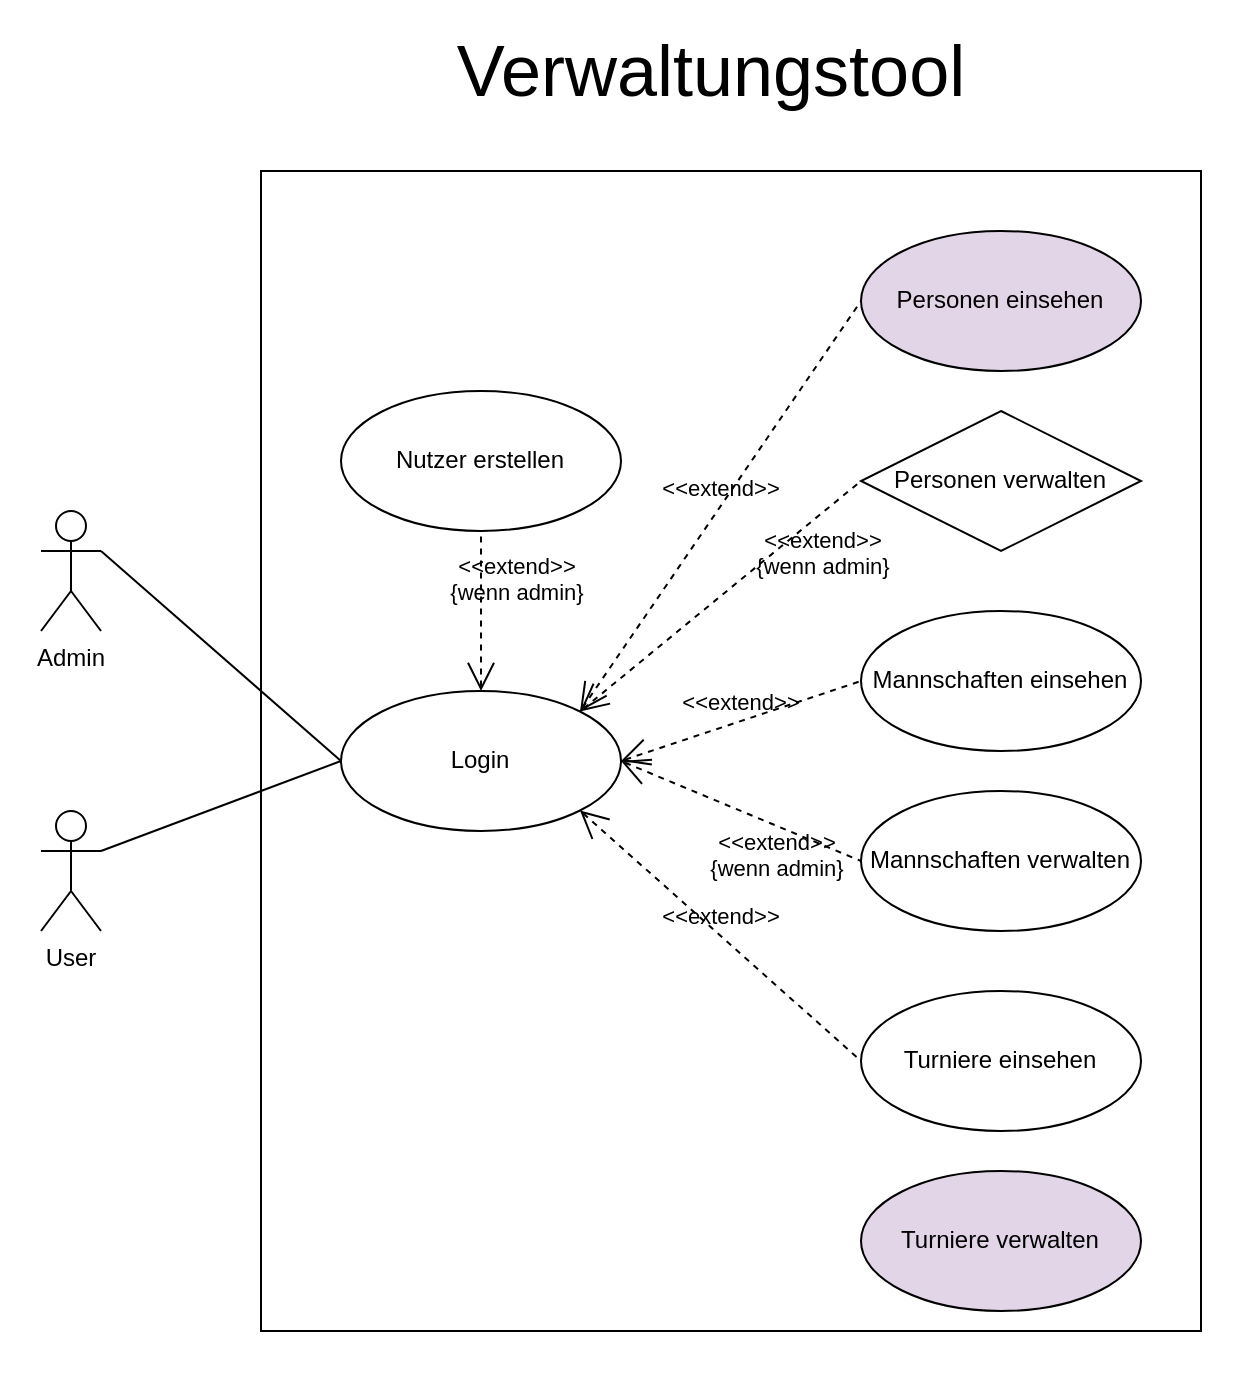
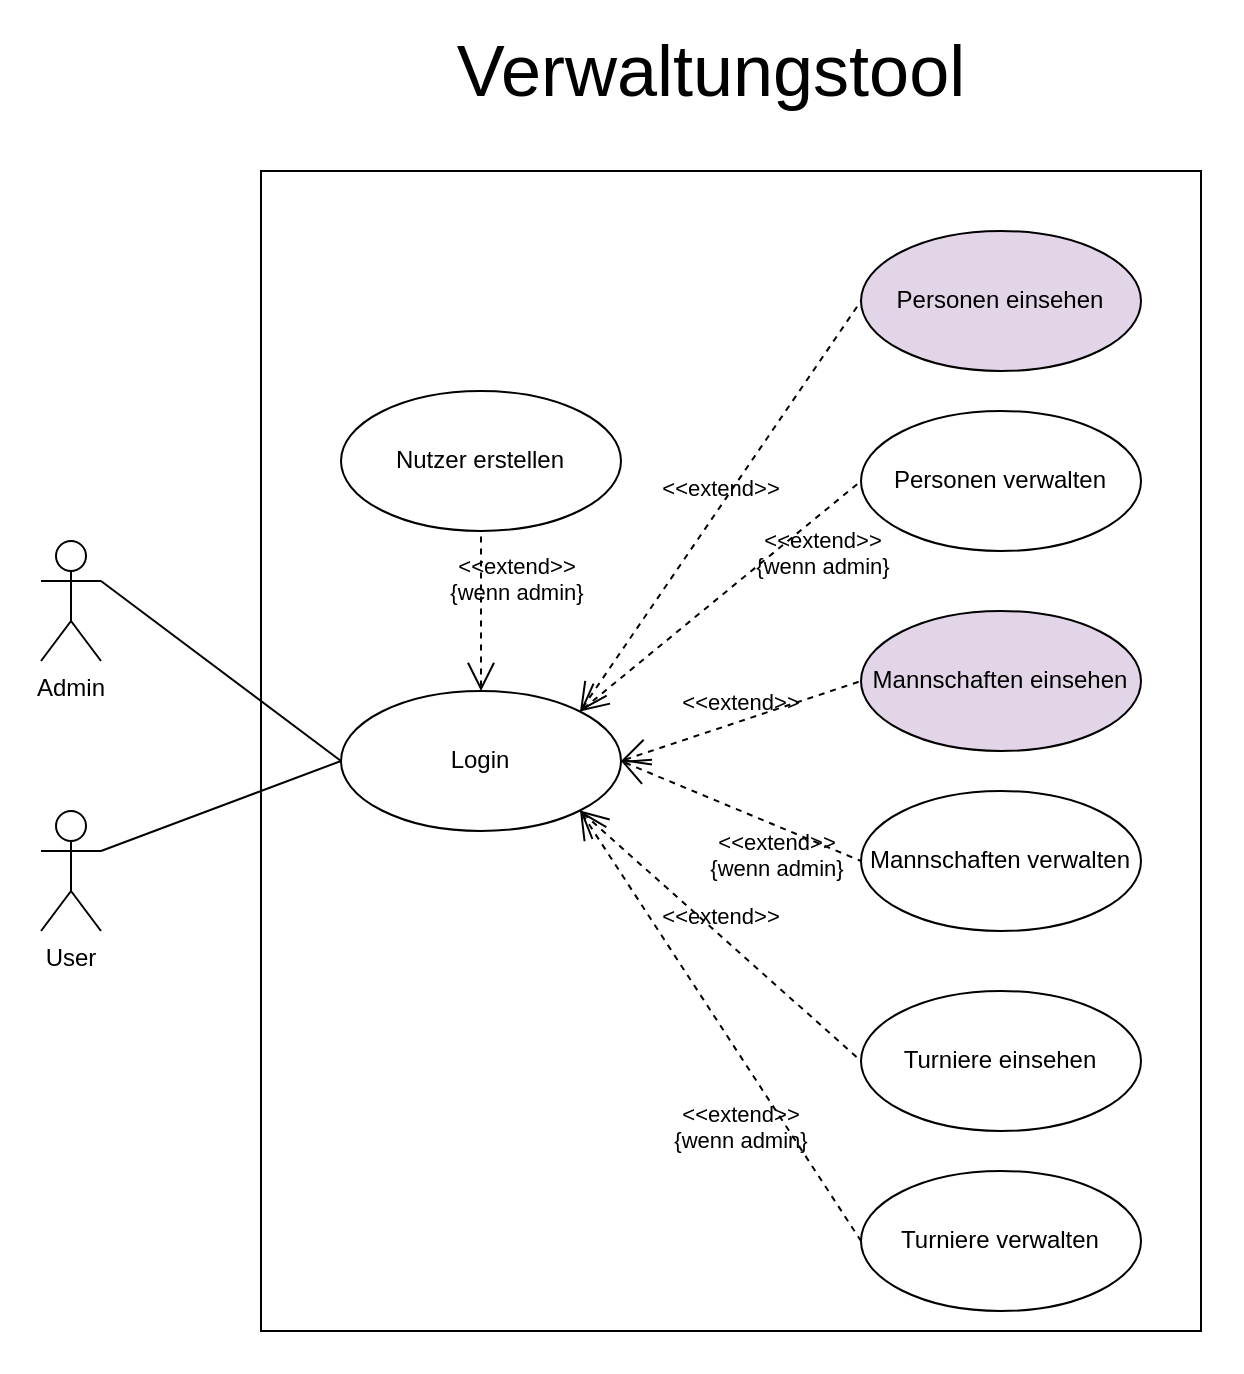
node "Personen verwalten": shape diamond -> ellipse
node "Admin": moved (71, 571) -> (71, 601)
node "Mannschaften einsehen": fillcolor #ffffff -> #e1d5e7
edge "Turniere verwalten" -> "Login": added, label "<<extend>> {wenn admin}"
node "Turniere verwalten": fillcolor #e1d5e7 -> #ffffff
